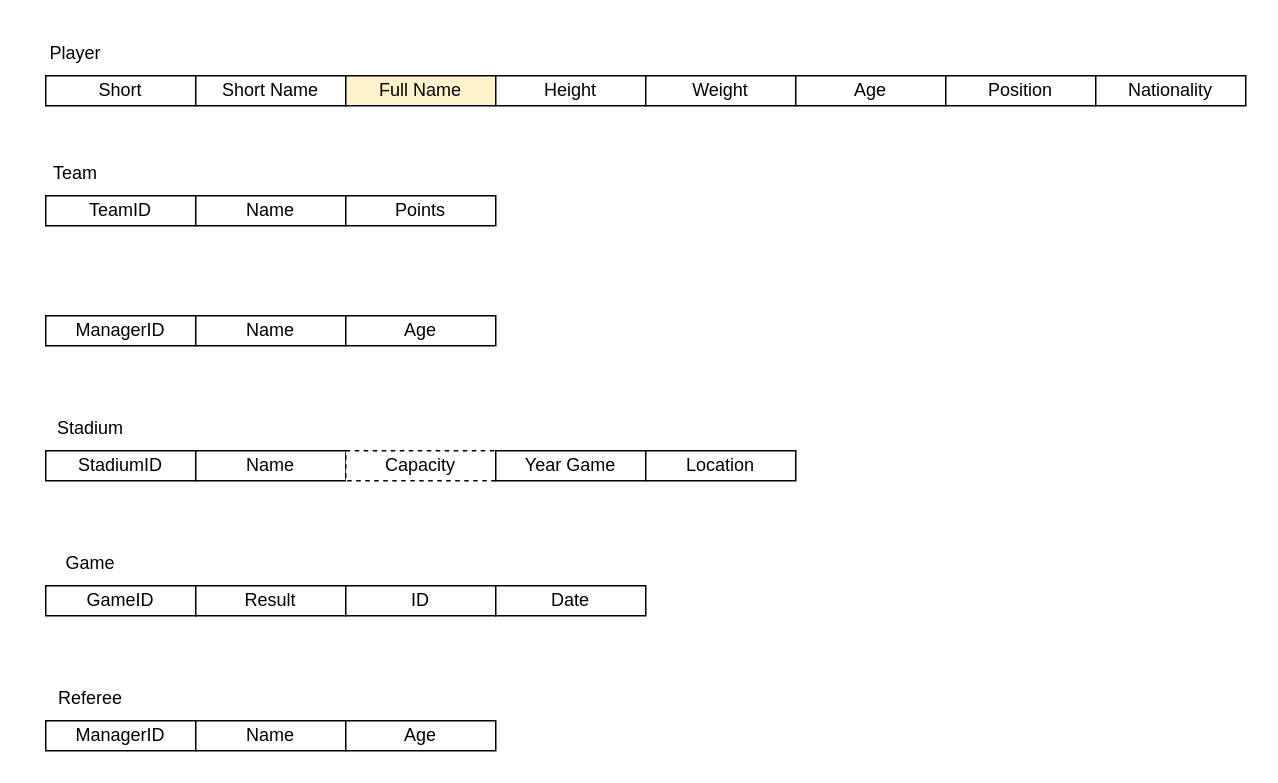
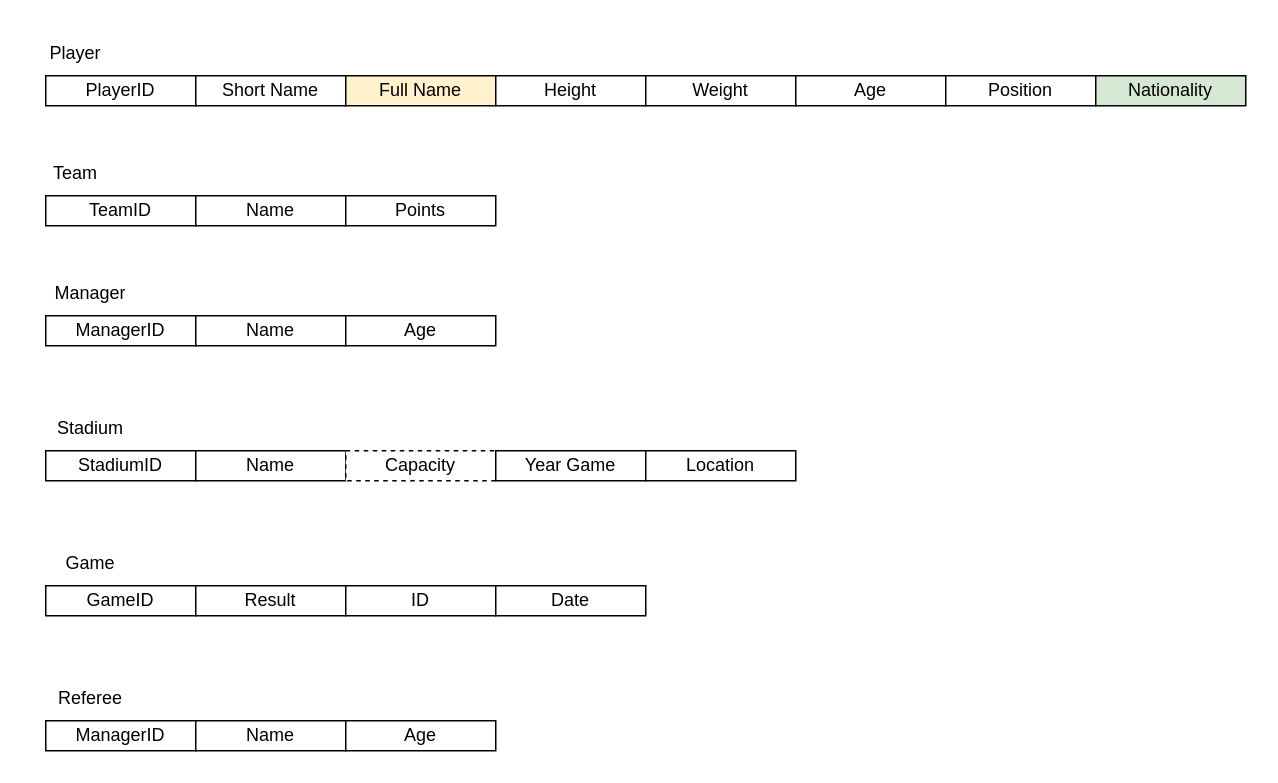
node "Short": label "Short" -> "PlayerID"
node "Nationality": fillcolor #ffffff -> #d5e8d4
node "Manager": added
